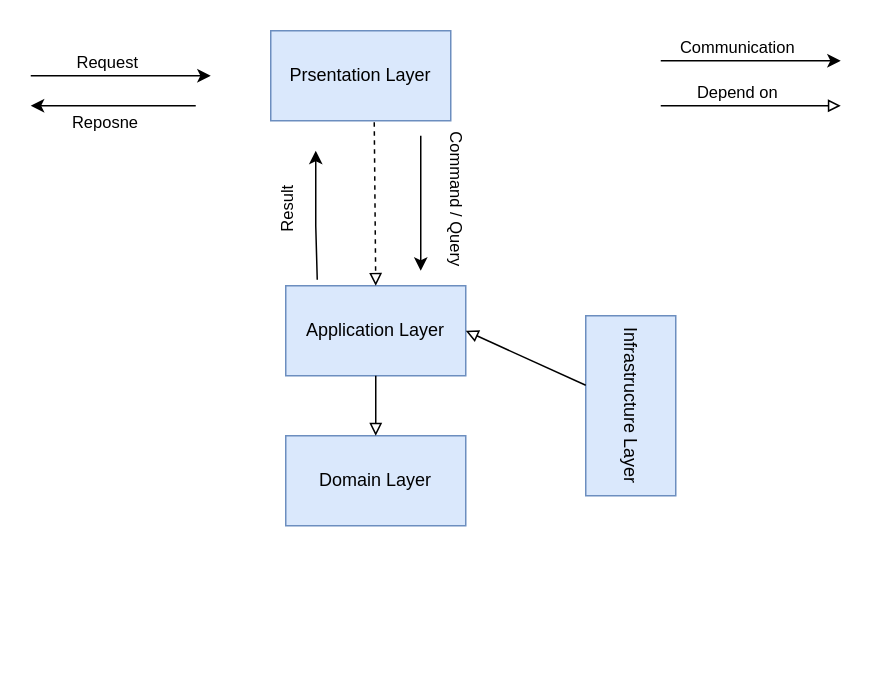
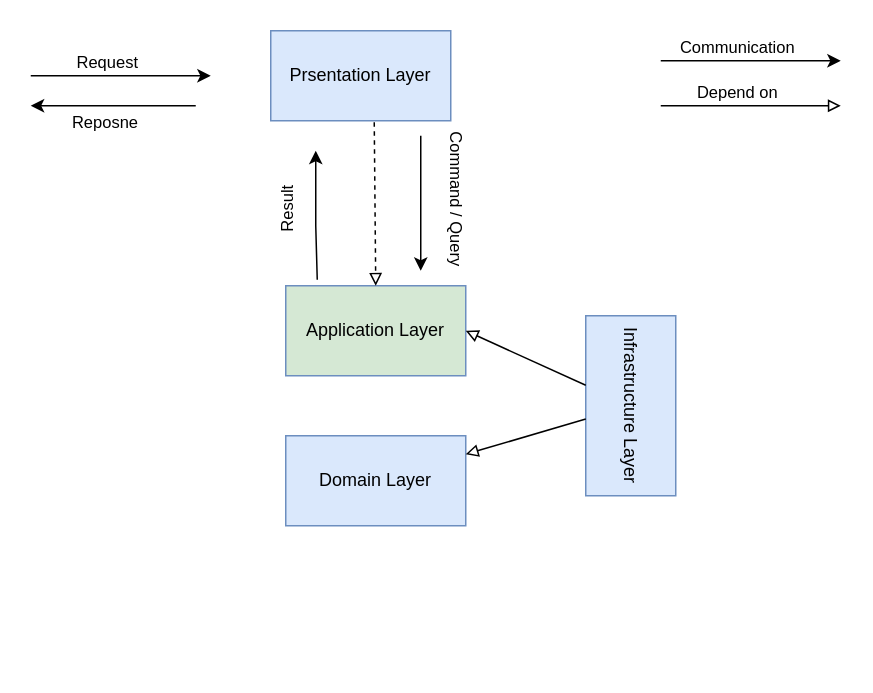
node "Application Layer": fillcolor #dae8fc -> #d5e8d4
edge "Application Layer" -> "Domain Layer": removed
edge "Infrastructure Layer" -> "Domain Layer": added
